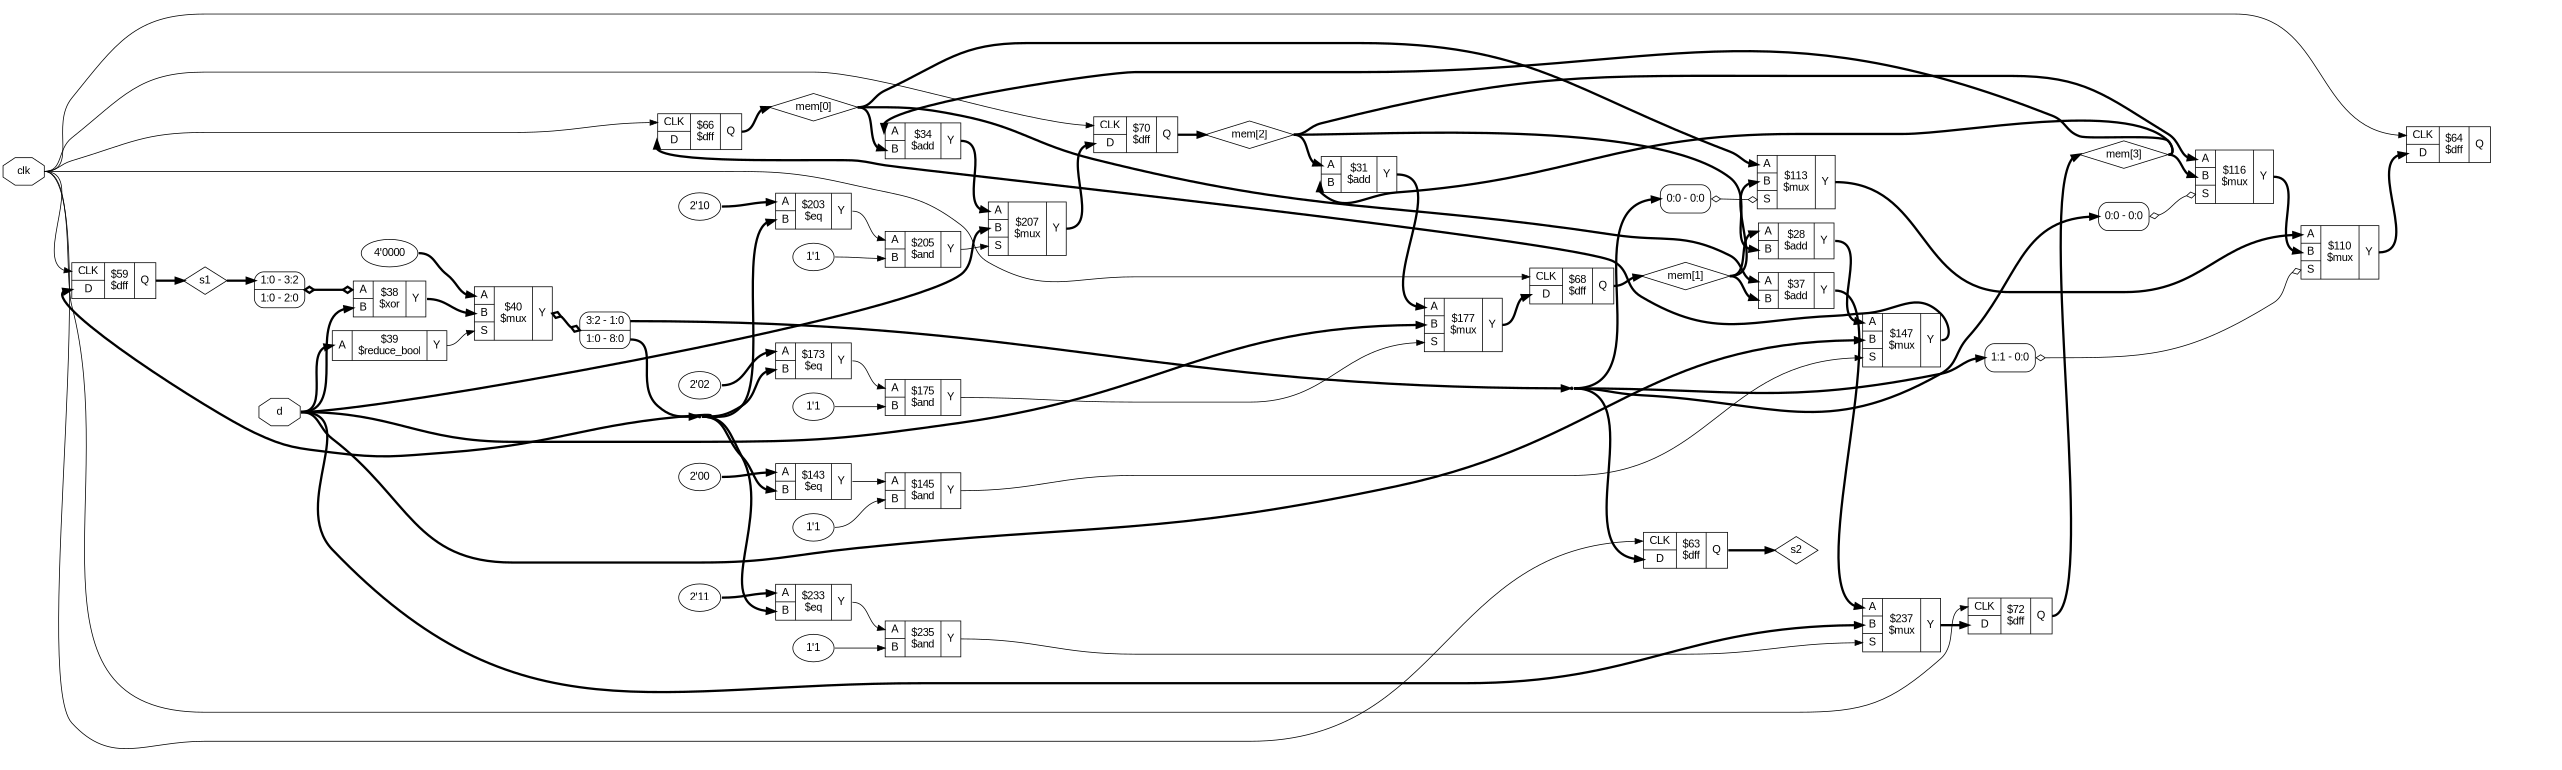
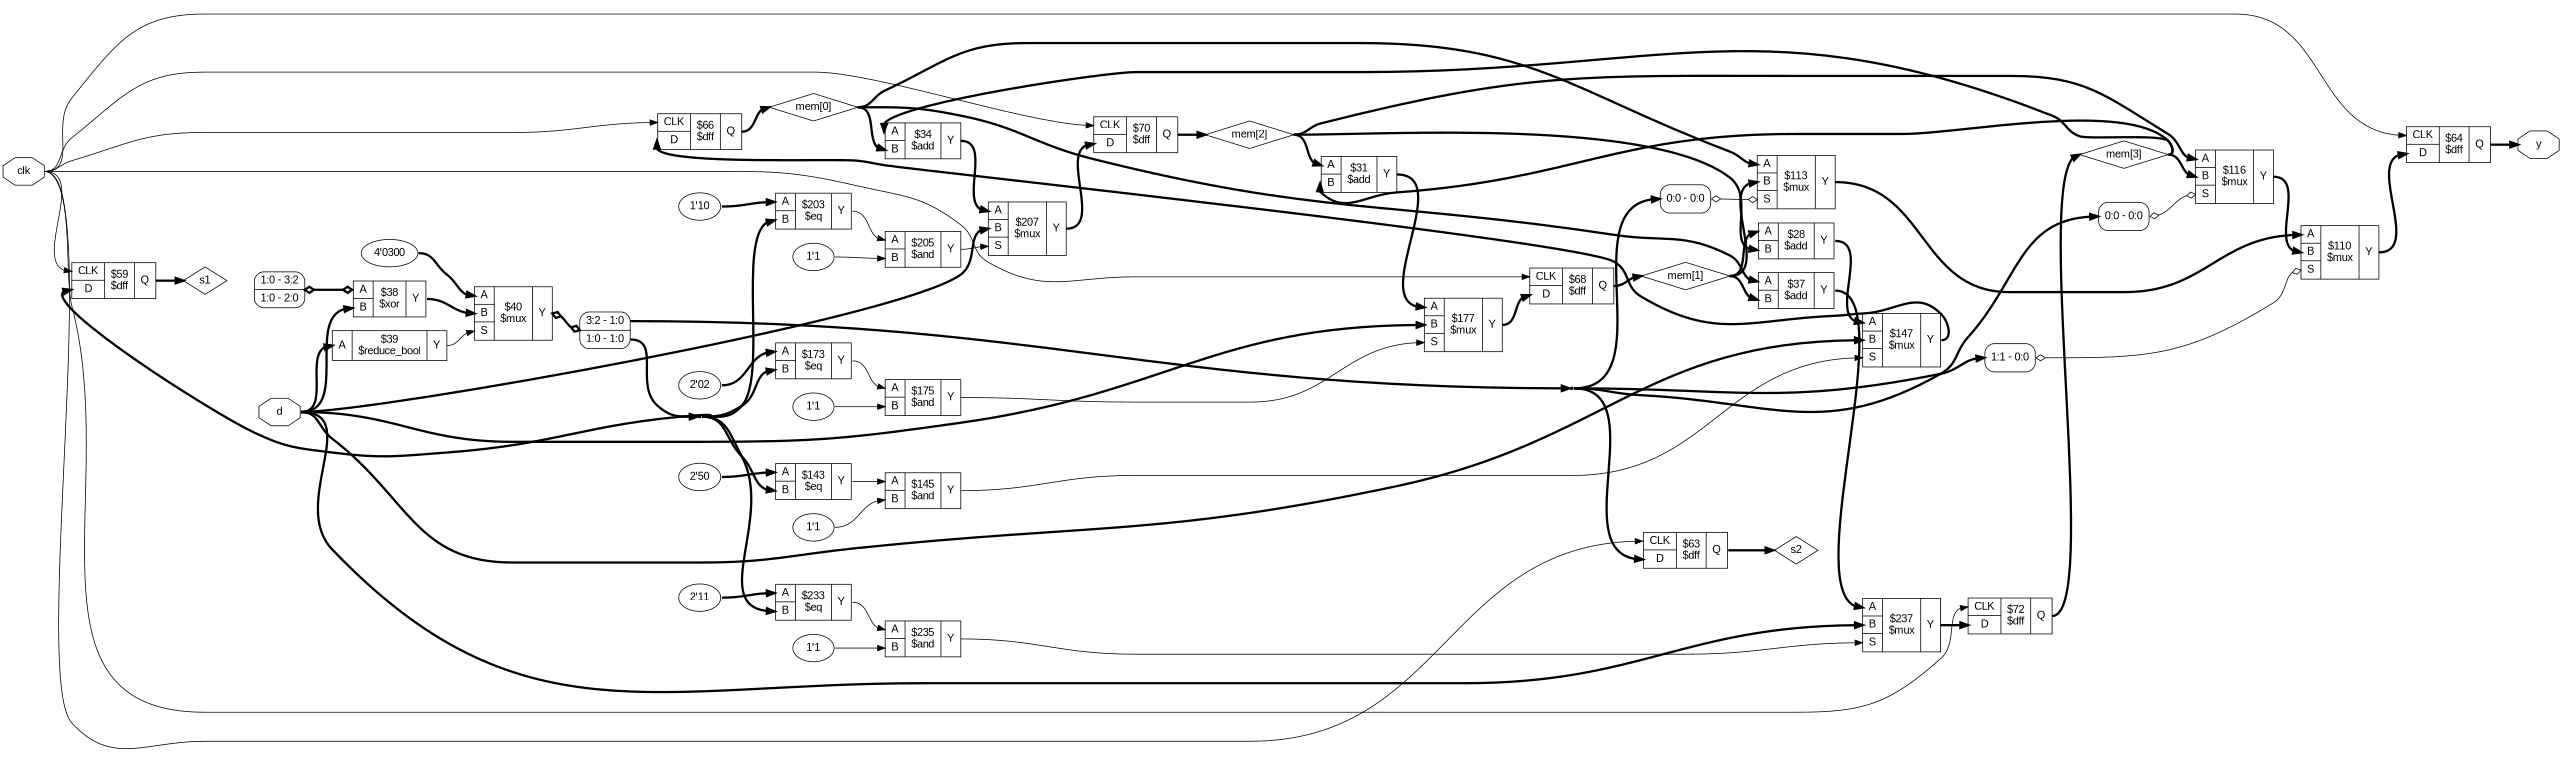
node "y": added
node "2'10": label "2'10" -> "1'10"
node "4'0000": label "4'0000" -> "4'0300"
edge "s1" -> "1:0 - 3:2": removed
node "3:2 - 1:0": text "1:0 - 8:0" -> "1:0 - 1:0"
node "2'00": label "2'00" -> "2'50"
